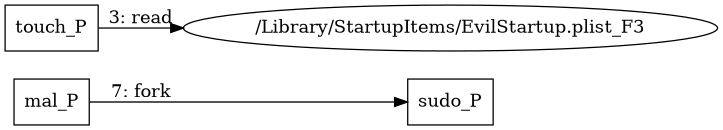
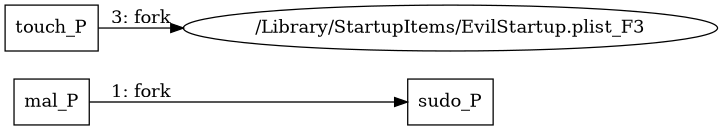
edge "touch_P" -> "/Library/StartupItems/EvilStartup.plist_F3": label "3: read" -> "3: fork"
edge "mal_P" -> "sudo_P": label "7: fork" -> "1: fork"
